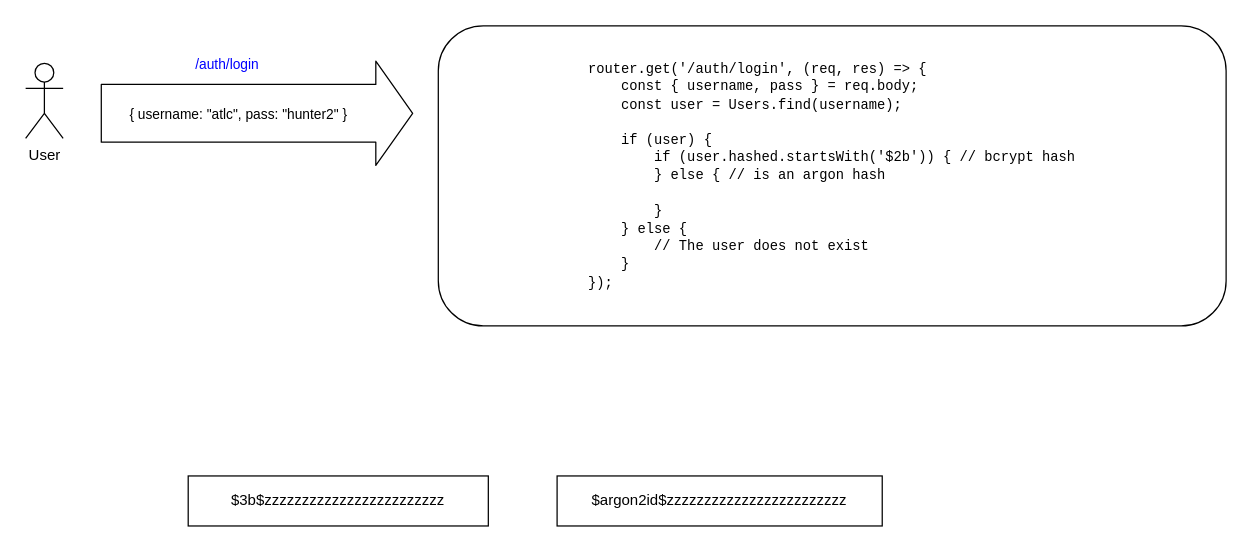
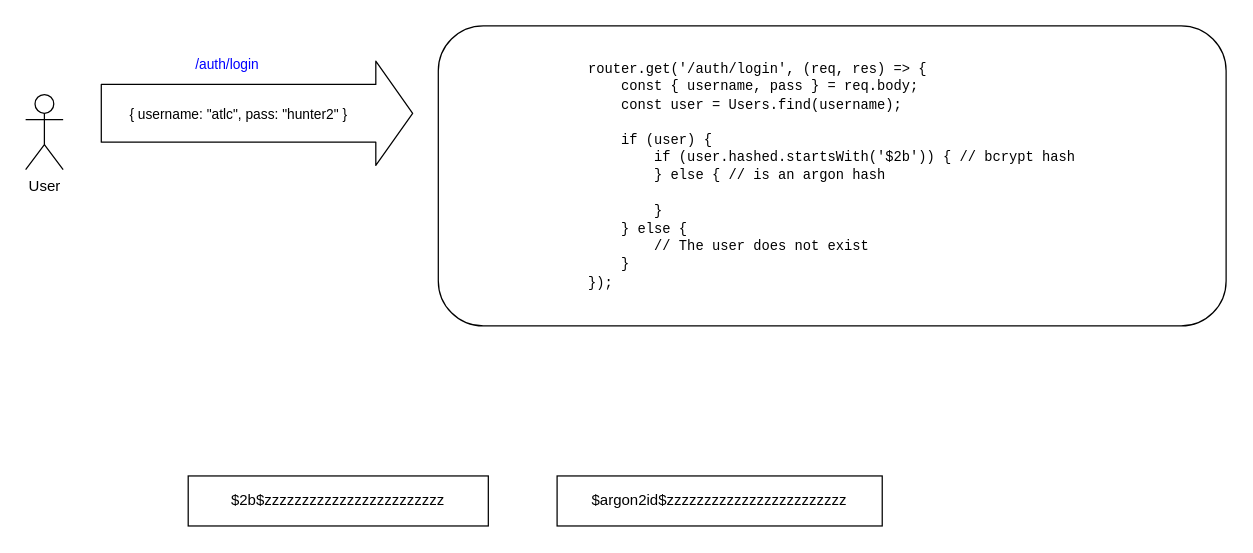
node "User": moved (44, 101) -> (44, 132)
node "$3b$zzzzzzzzzzzzzzzzzzzzzzzz": label "$3b$zzzzzzzzzzzzzzzzzzzzzzzz" -> "$2b$zzzzzzzzzzzzzzzzzzzzzzzz"
